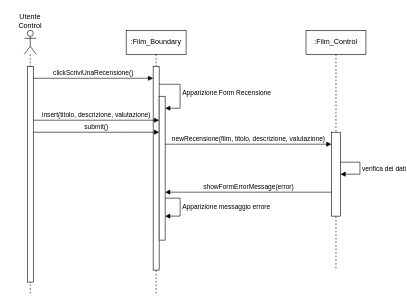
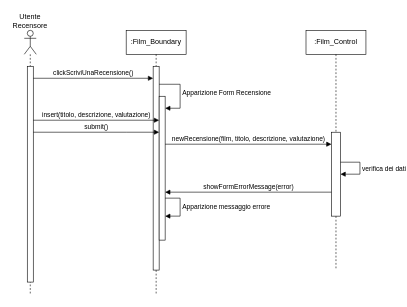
node "Utente Control": label "Utente Control" -> "Utente Recensore"
